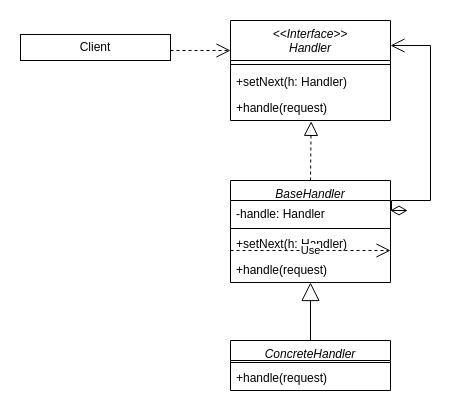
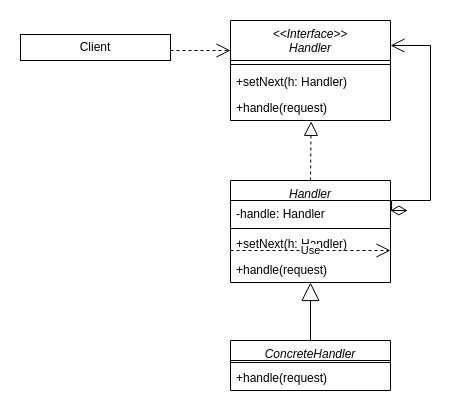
node "BaseHandler": label "BaseHandler" -> "Handler"
